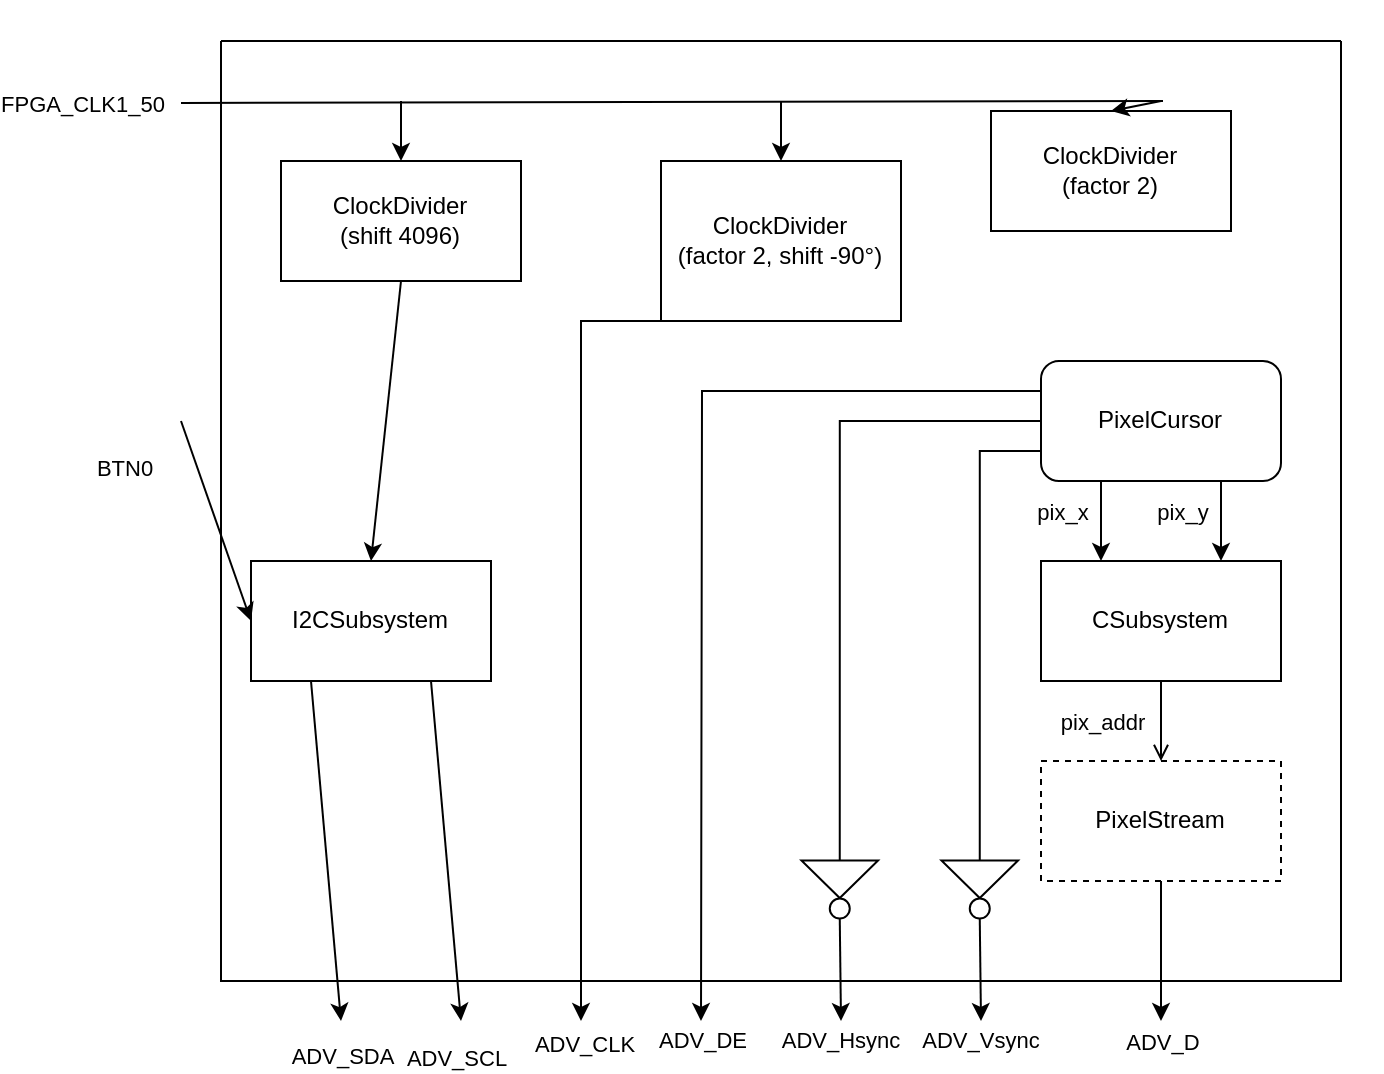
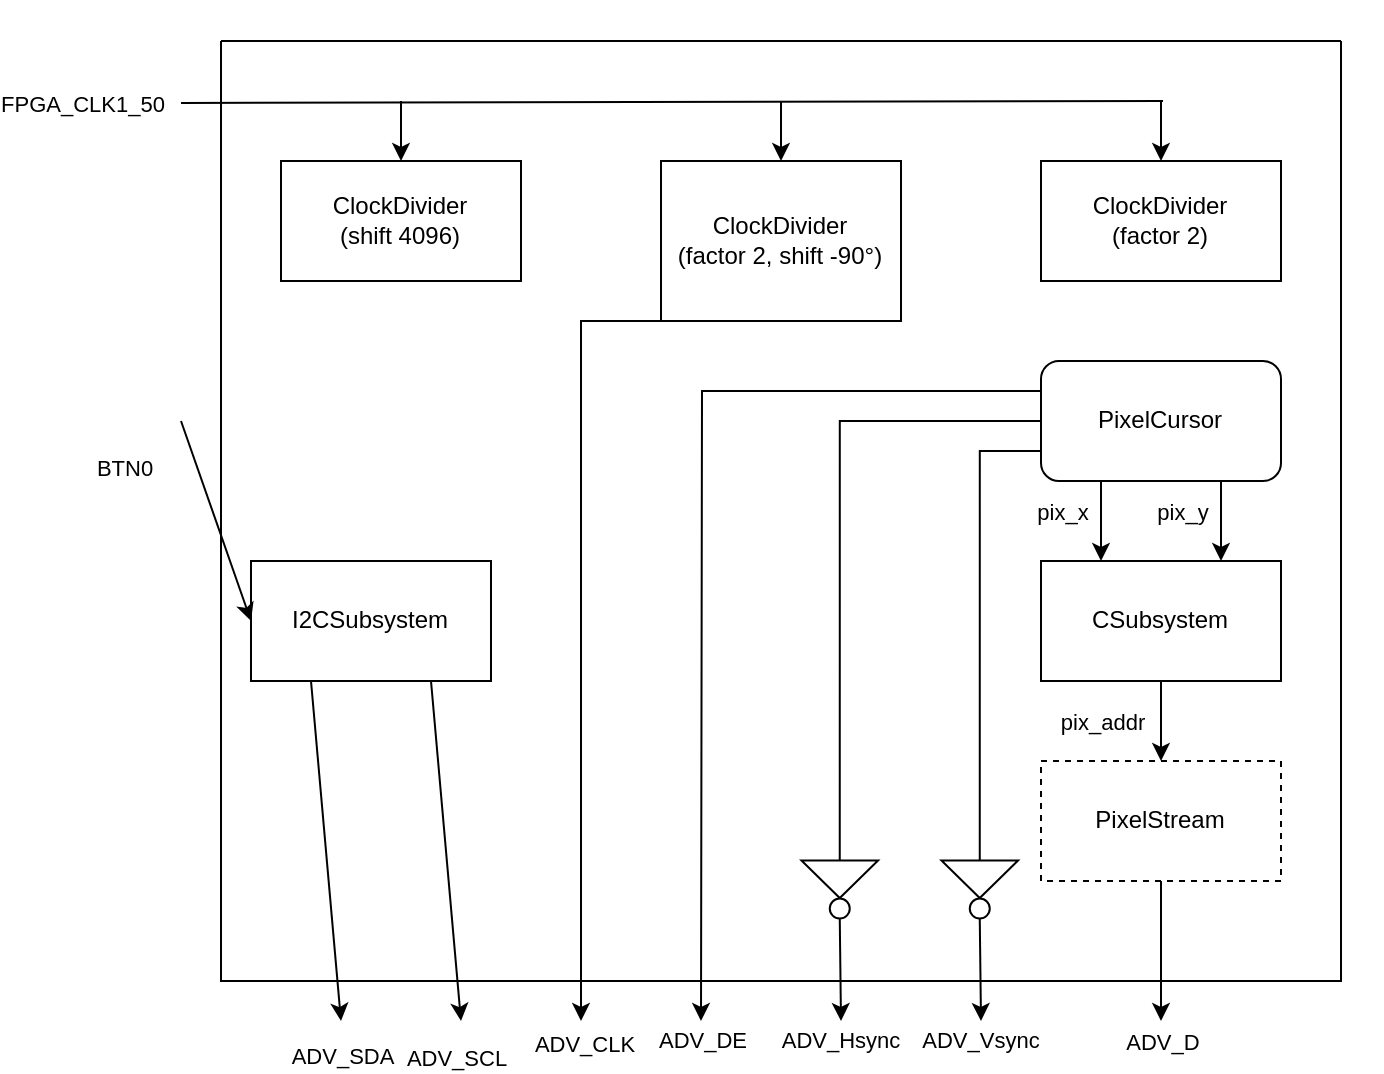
node "ClockDivider (factor 2)": moved (1111, 171) -> (1161, 221)
edge "ClockDivider (shift 4096)" -> "I2CSubsystem": removed
edge "CSubsystem" -> "PixelStream": arrowhead open -> classic
